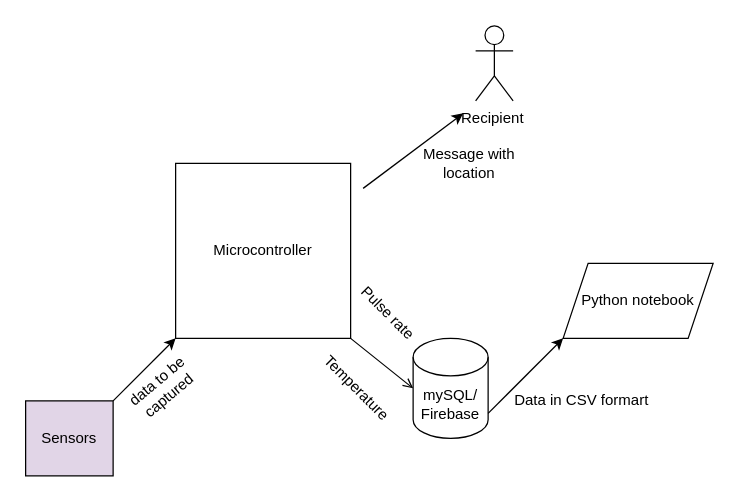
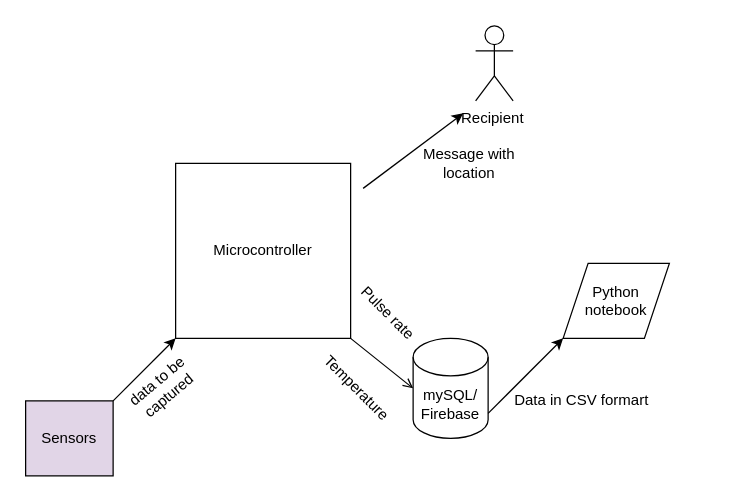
node "Python notebook": size 150x75 -> 106x75
